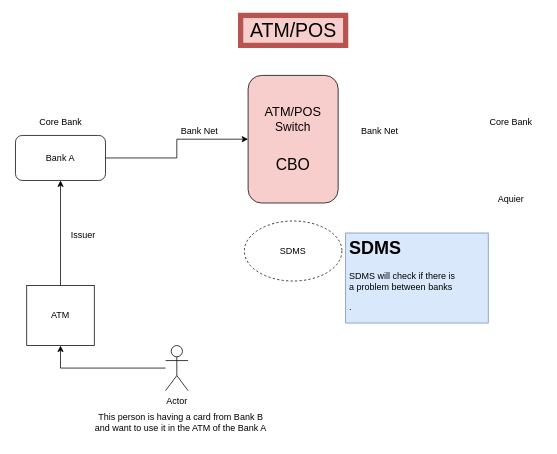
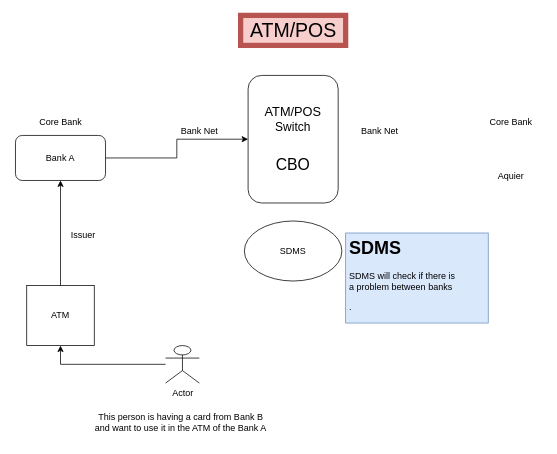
node "ATM/POS Switch CBO": fillcolor #f8cecc -> #ffffff
node "Aquier": moved (510, 199) -> (510, 177)
node "SDMS": style dashed -> solid
node "Actor": size 23x45 -> 34x38
